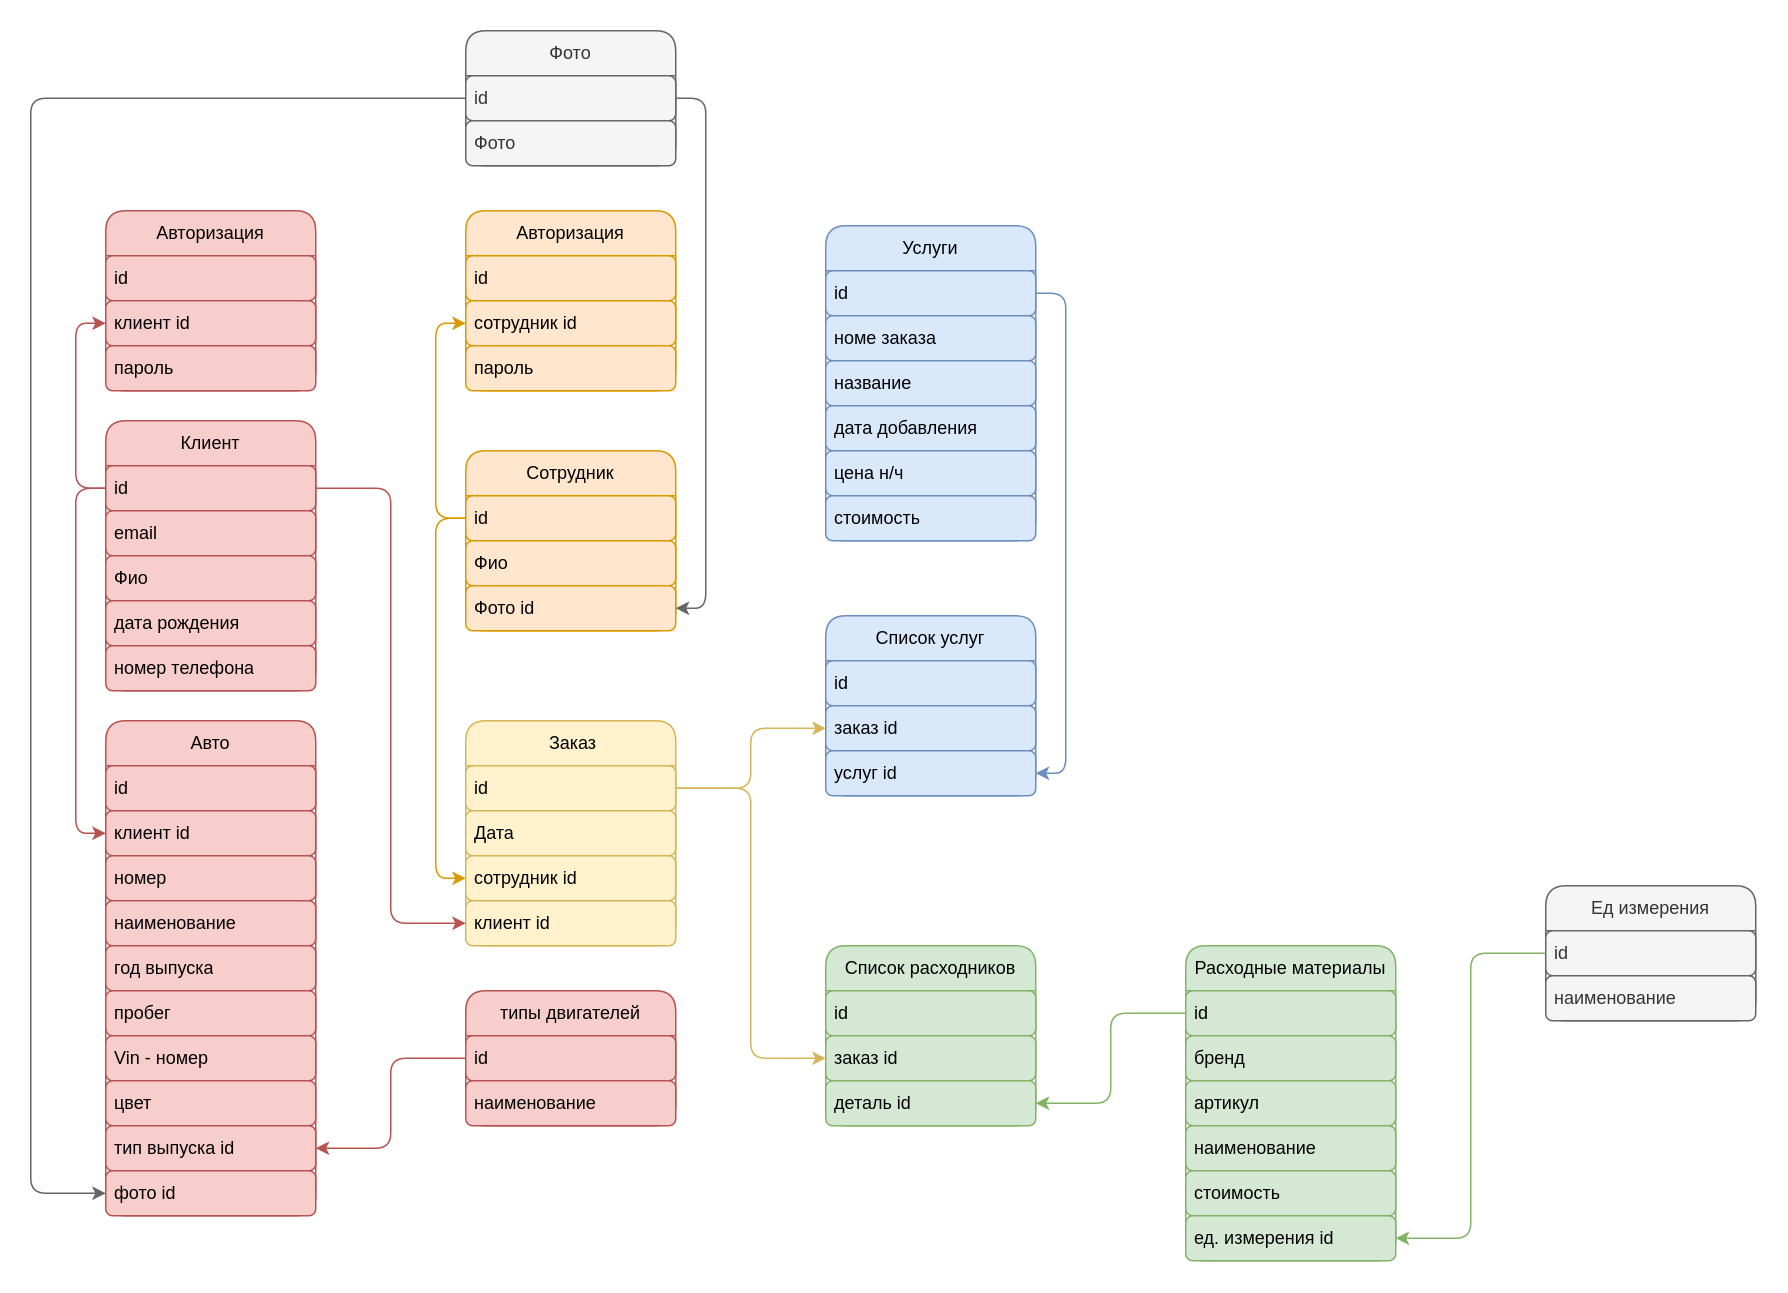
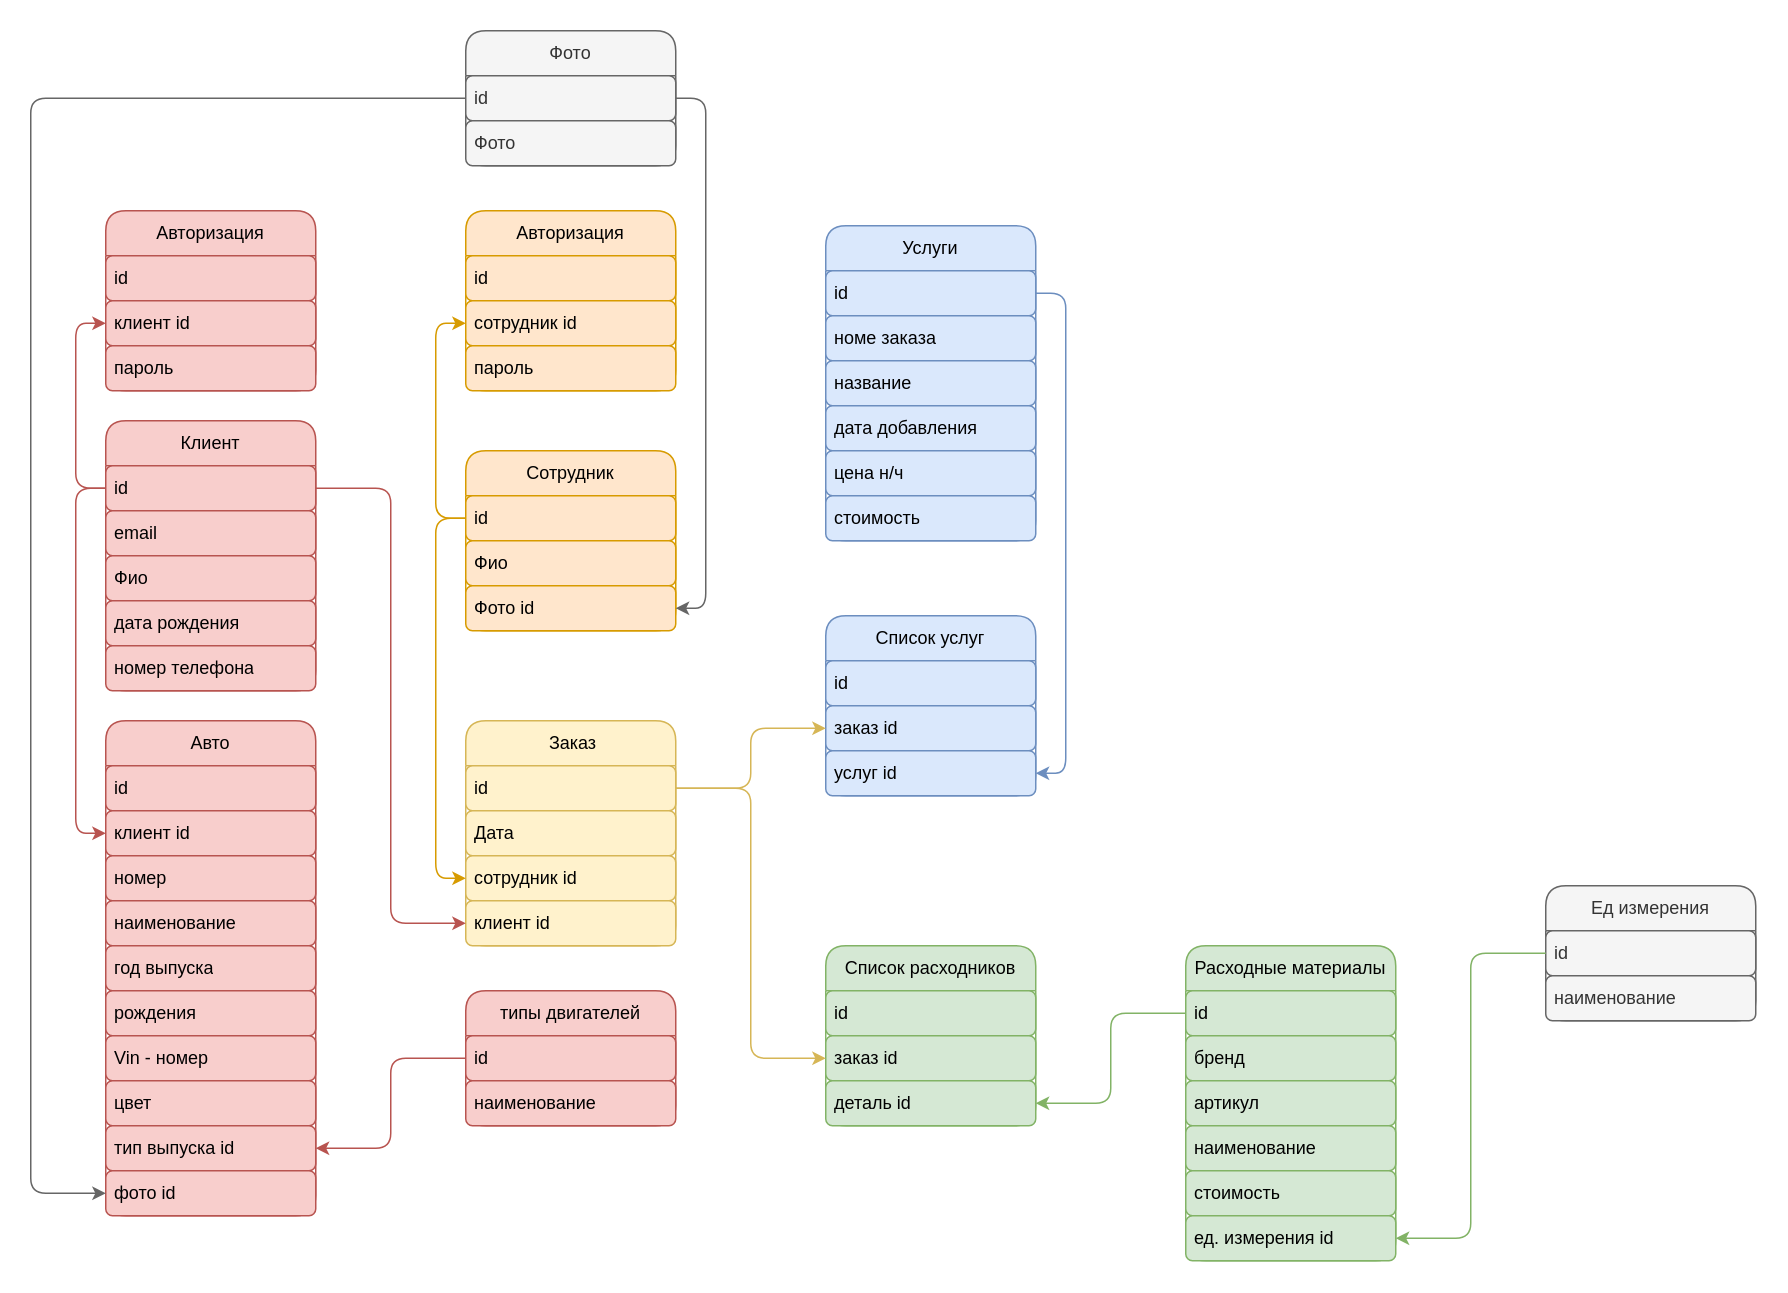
node "пробег": label "пробег" -> "рождения"
